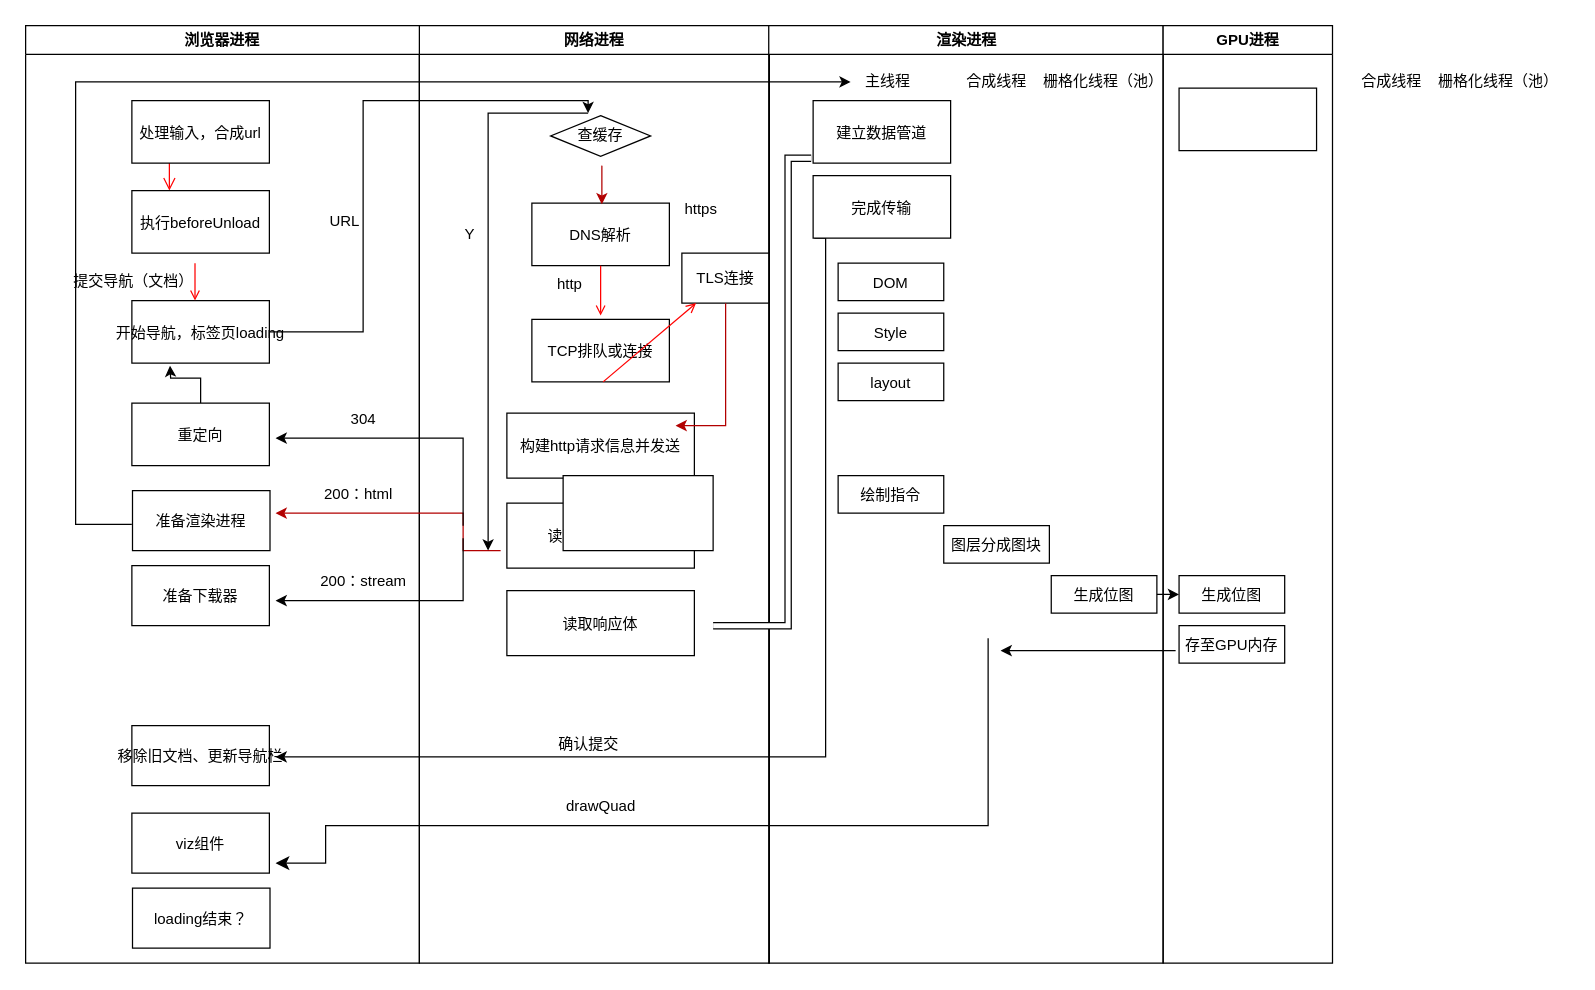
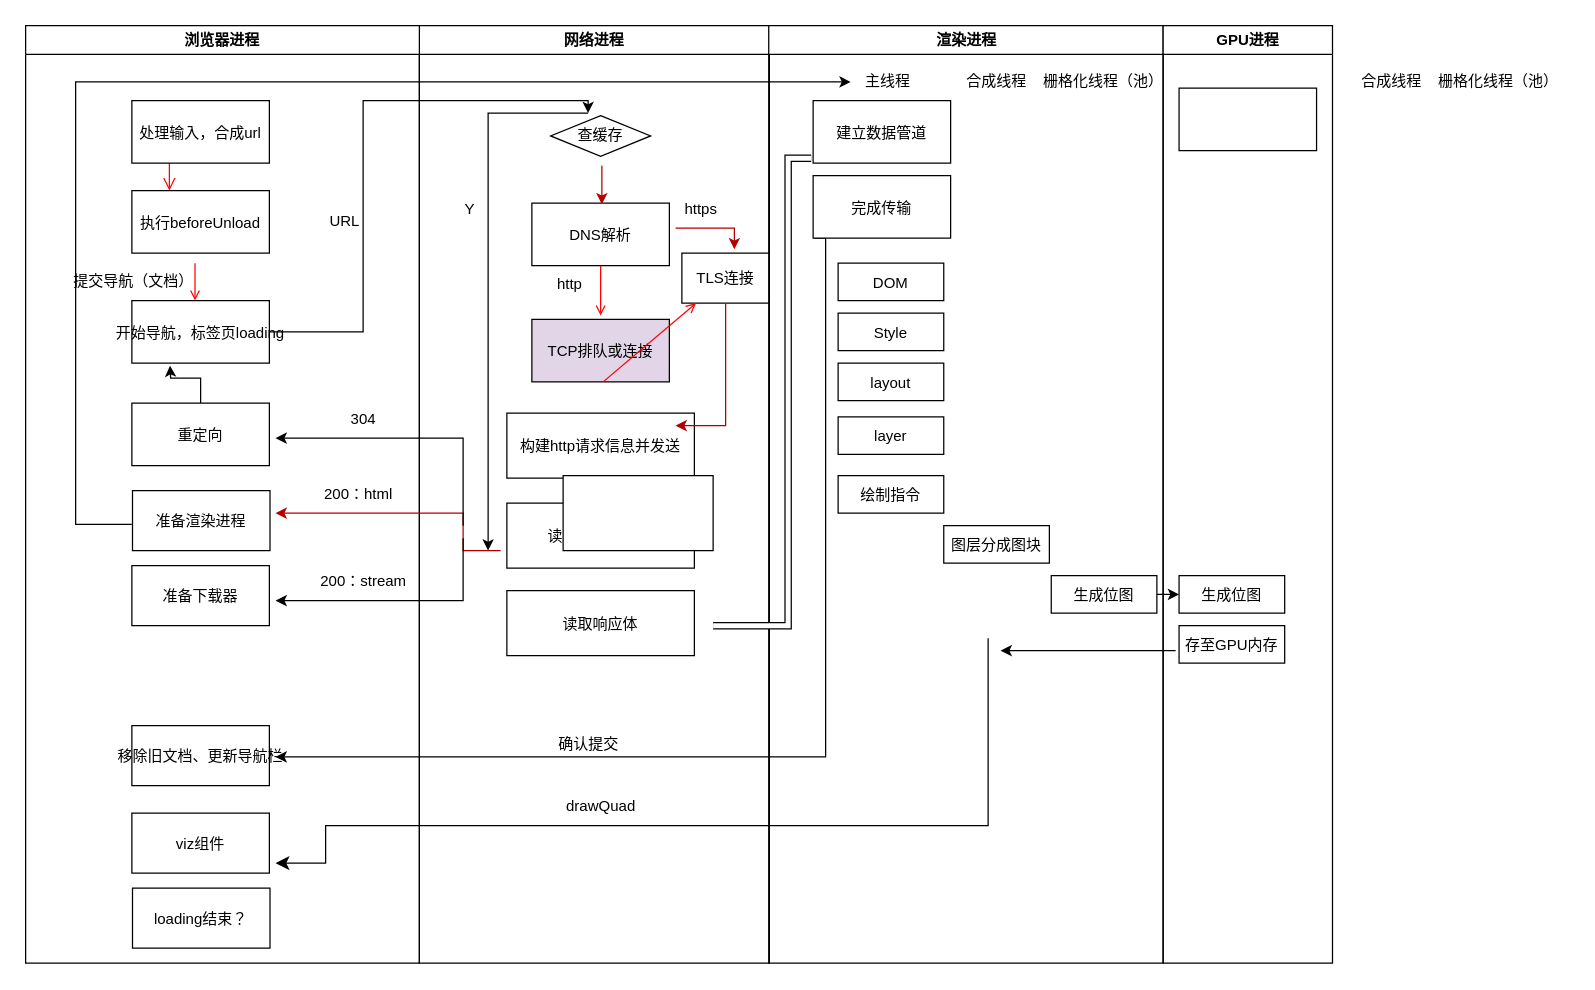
edge "DNS解析" -> "TLS连接": added
node "Y": moved (469, 234) -> (469, 209)
node "TCP排队或连接": fillcolor #ffffff -> #e1d5e7
node "layer": added
